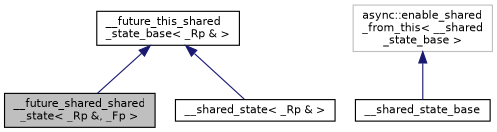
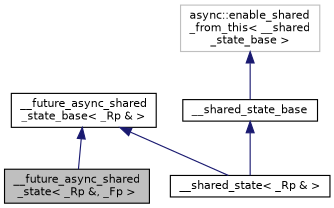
node "__future_this_shared _state_base< _Rp & >": label "__future_this_shared _state_base< _Rp & >" -> "__future_async_shared _state_base< _Rp & >"
node "__future_shared_shared _state< _Rp &, _Fp >": label "__future_shared_shared _state< _Rp &, _Fp >" -> "__future_async_shared _state< _Rp &, _Fp >"
edge "__shared_state< _Rp & >" -> "__shared_state_base": added
